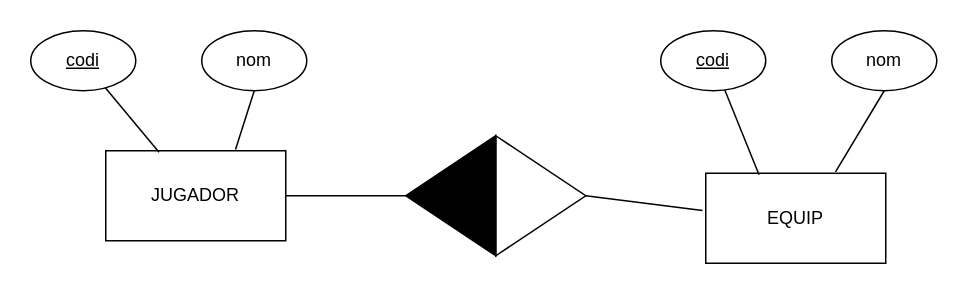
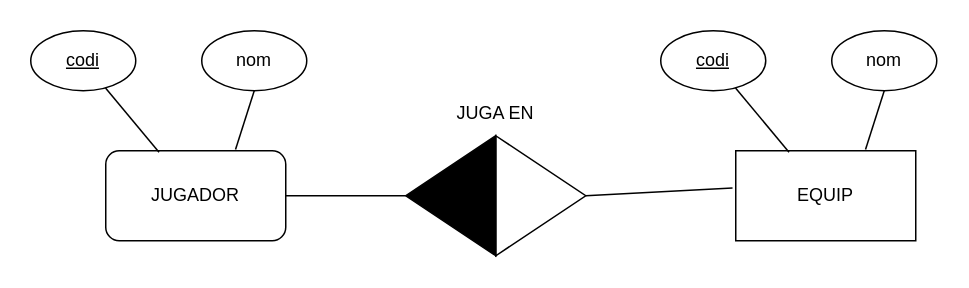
node "JUGA EN": added
node "JUGADOR": shape rectangle -> rounded rectangle
node "EQUIP": moved (796, 218) -> (826, 196)
